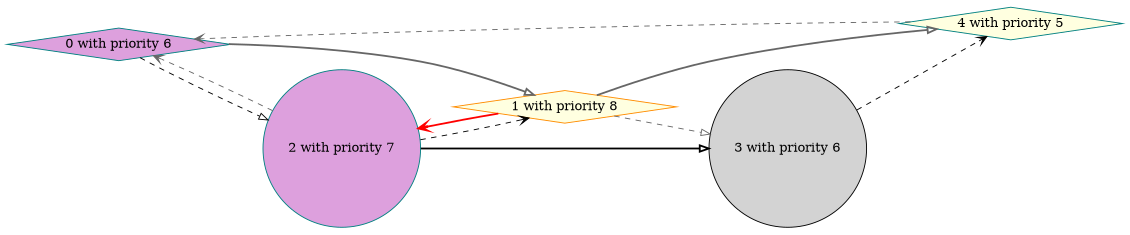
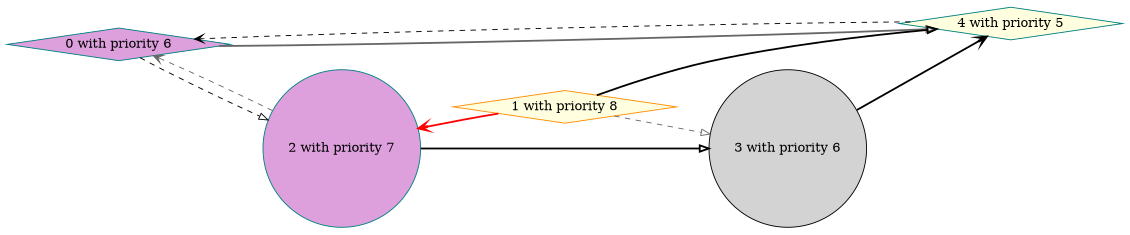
edge "4 with priority 5" -> "0 with priority 6": color gray40 -> black
edge "1 with priority 8" -> "4 with priority 5": color gray40 -> black
edge "0 with priority 6" -> "1 with priority 8": now "0 with priority 6" -> "4 with priority 5"
edge "3 with priority 6" -> "4 with priority 5": style dashed -> bold
edge "2 with priority 7" -> "1 with priority 8": removed
